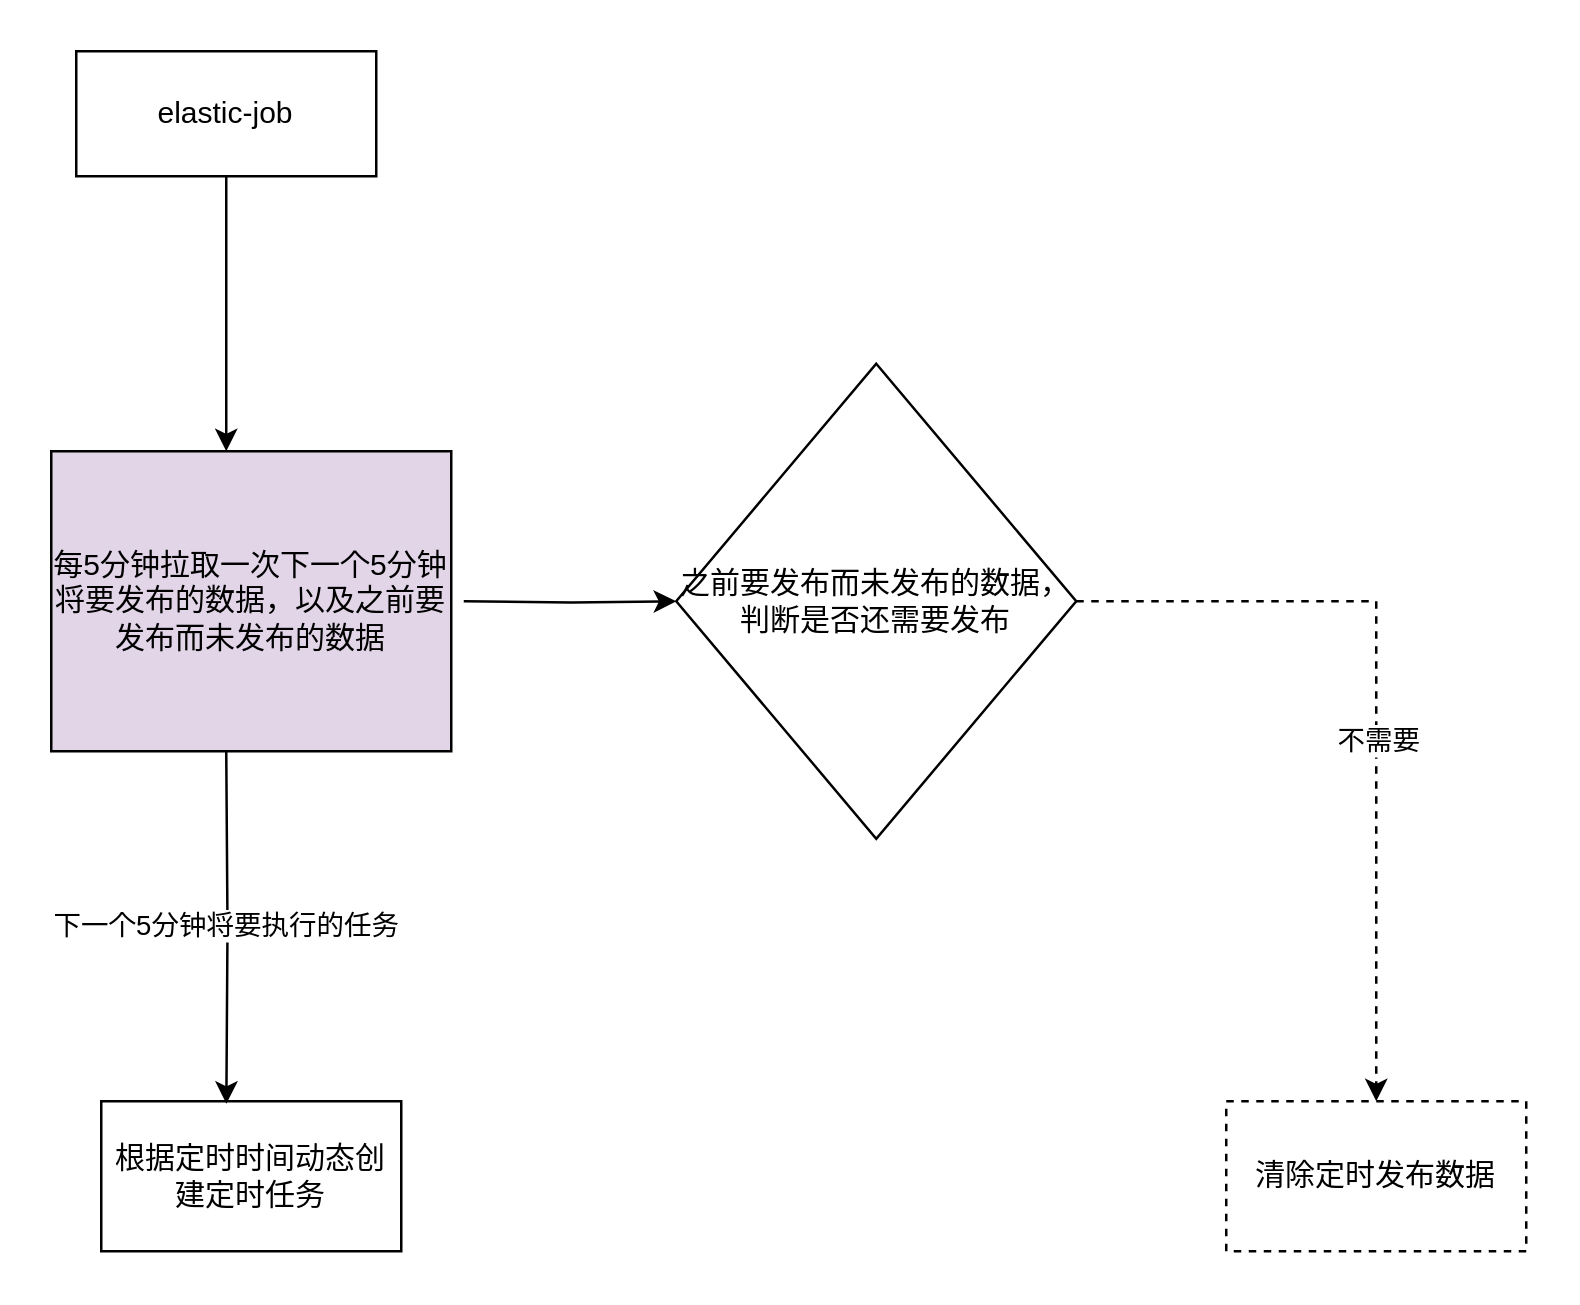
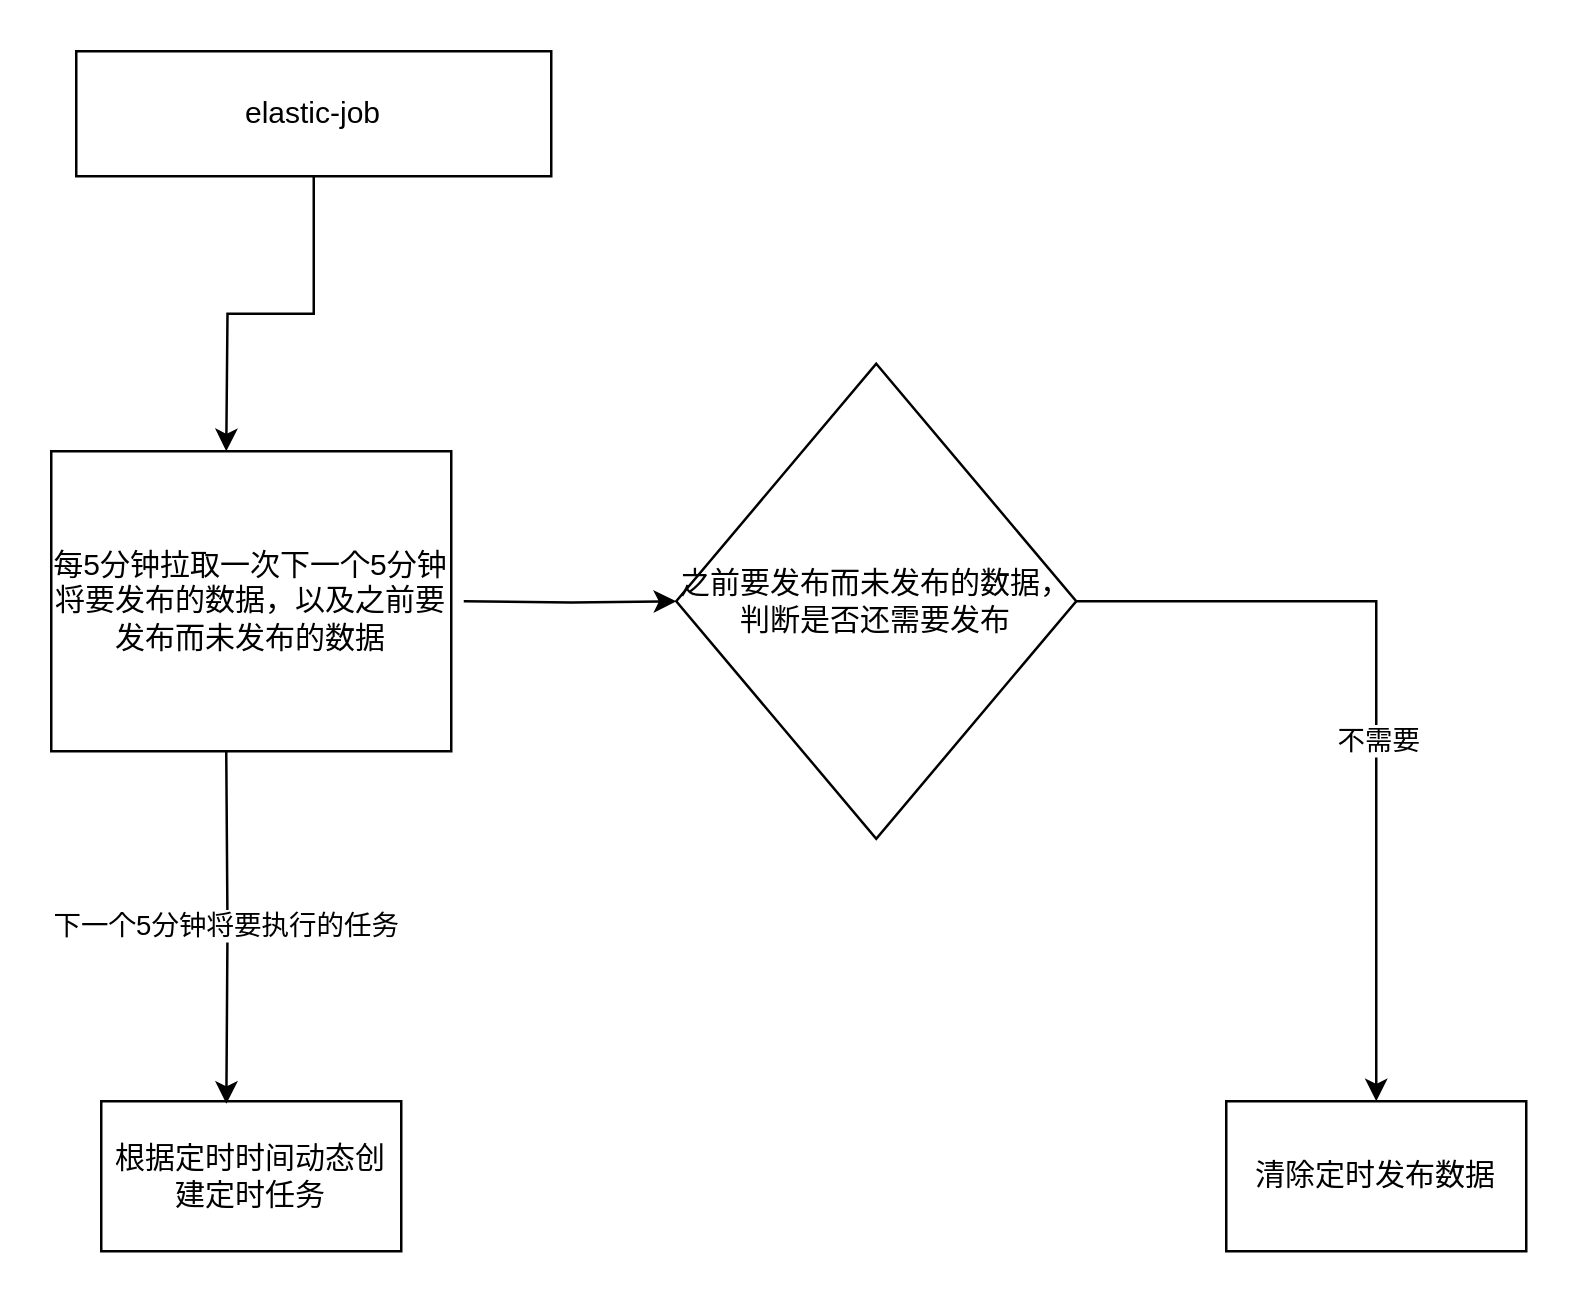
node "elastic-job": size 300x125 -> 475x125
node "每5分钟拉取一次下一个5分钟将要发布的数据，以及之前要发布而未发布的数据": fillcolor #e1d5e7 -> #ffffff
edge "之前要发布而未发布的数据，判断是否还需要发布" -> "清除定时发布数据": style dashed -> solid
node "清除定时发布数据": style dashed -> solid
